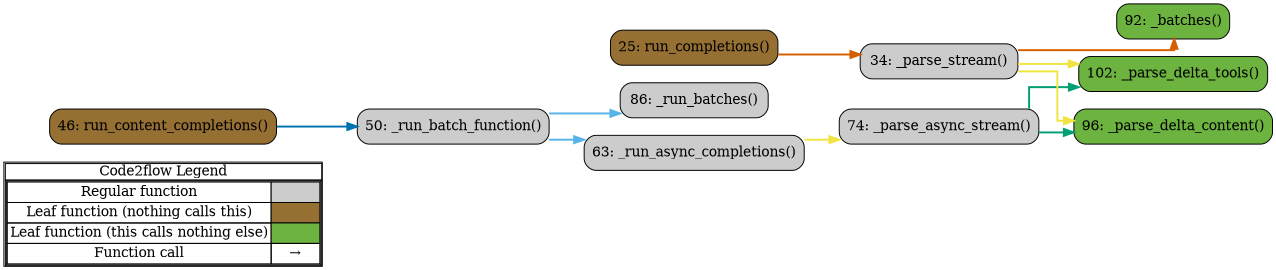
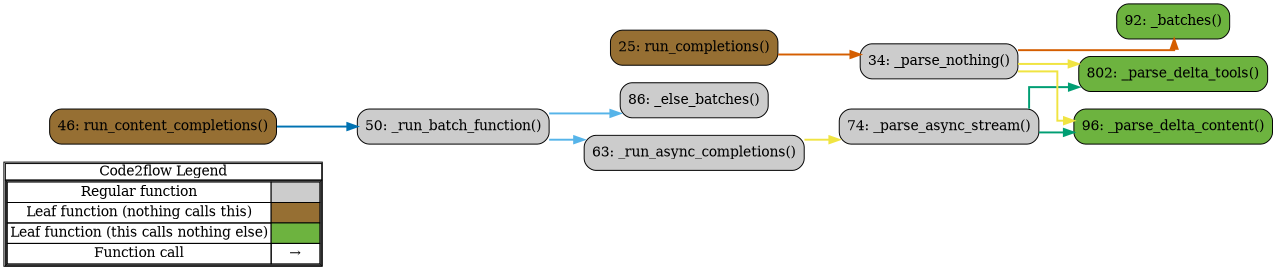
node "34: _parse_stream()": label "34: _parse_stream()" -> "34: _parse_nothing()"
node "102: _parse_delta_tools()": label "102: _parse_delta_tools()" -> "802: _parse_delta_tools()"
node "86: _run_batches()": label "86: _run_batches()" -> "86: _else_batches()"
